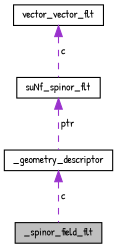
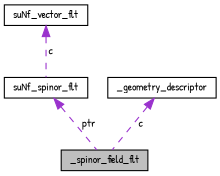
node "vector_vector_flt": label "vector_vector_flt" -> "suNf_vector_flt"
edge "_geometry_descriptor" -> "suNf_spinor_flt": now "_spinor_field_flt" -> "suNf_spinor_flt"
